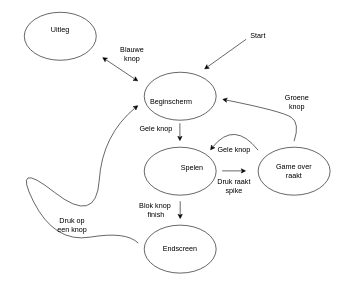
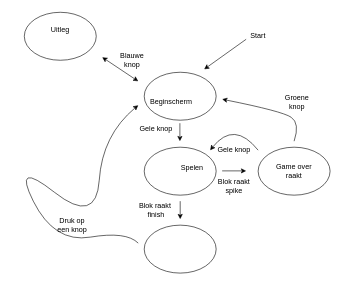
node "Blauwe knop": moved (132, 54) -> (132, 60)
node "Druk raakt spike": label "Druk raakt spike" -> "Blok raakt spike"
node "Blok knop finish": label "Blok knop finish" -> "Blok raakt finish"
node "Endscreen": removed
